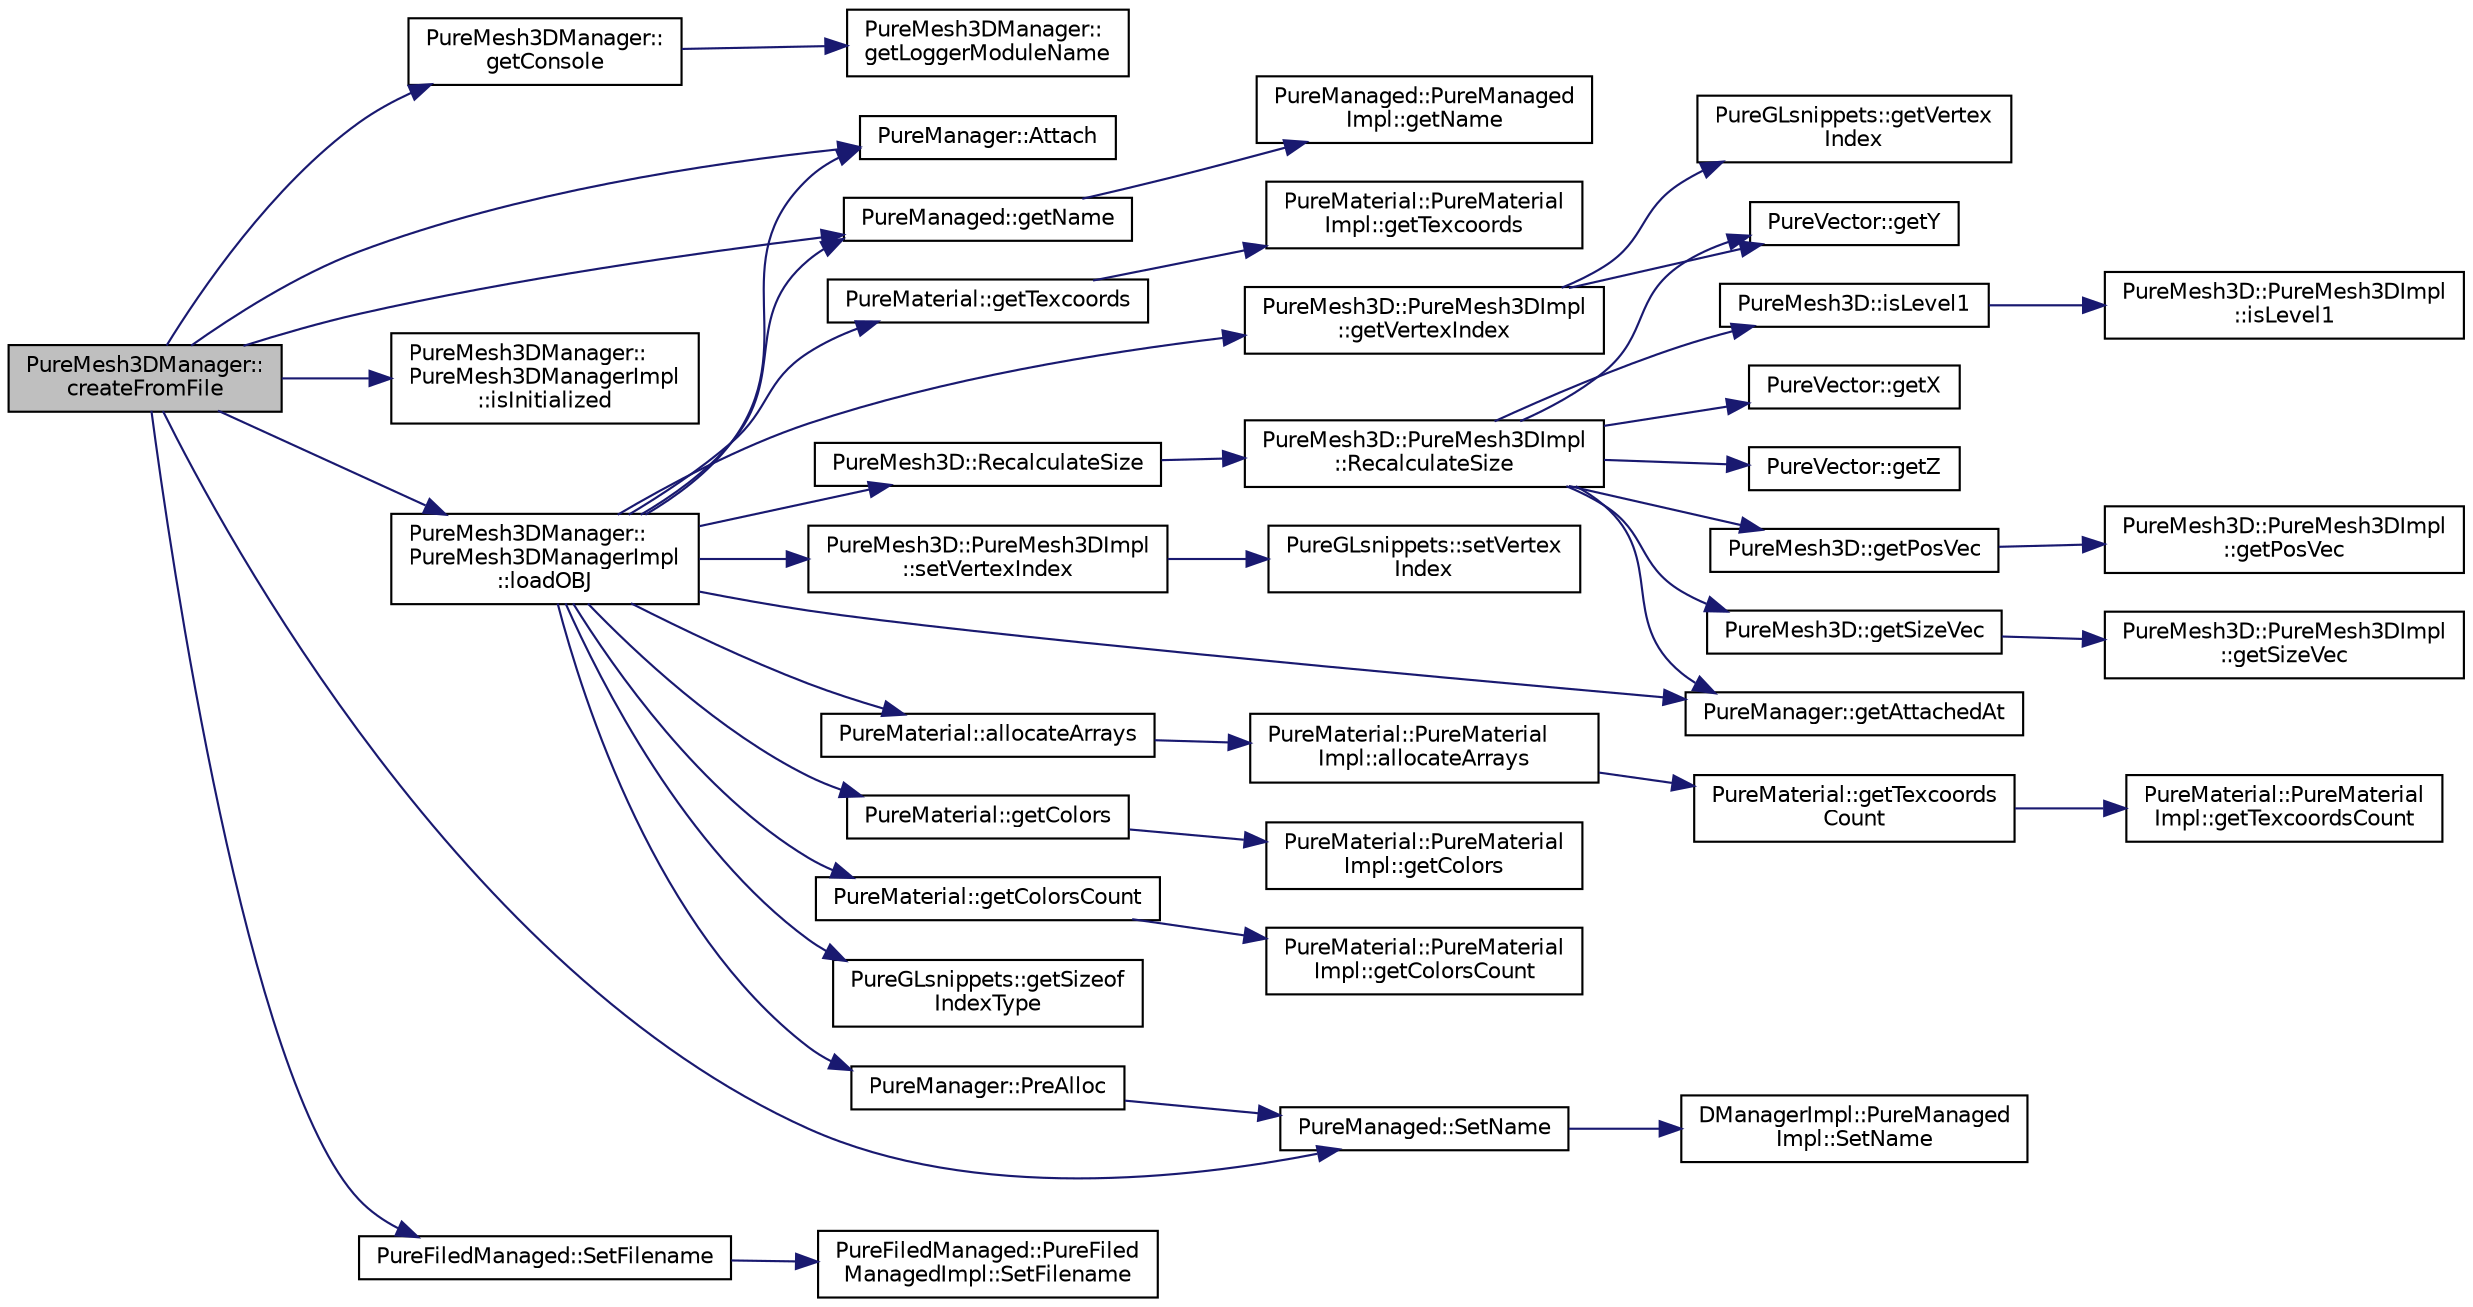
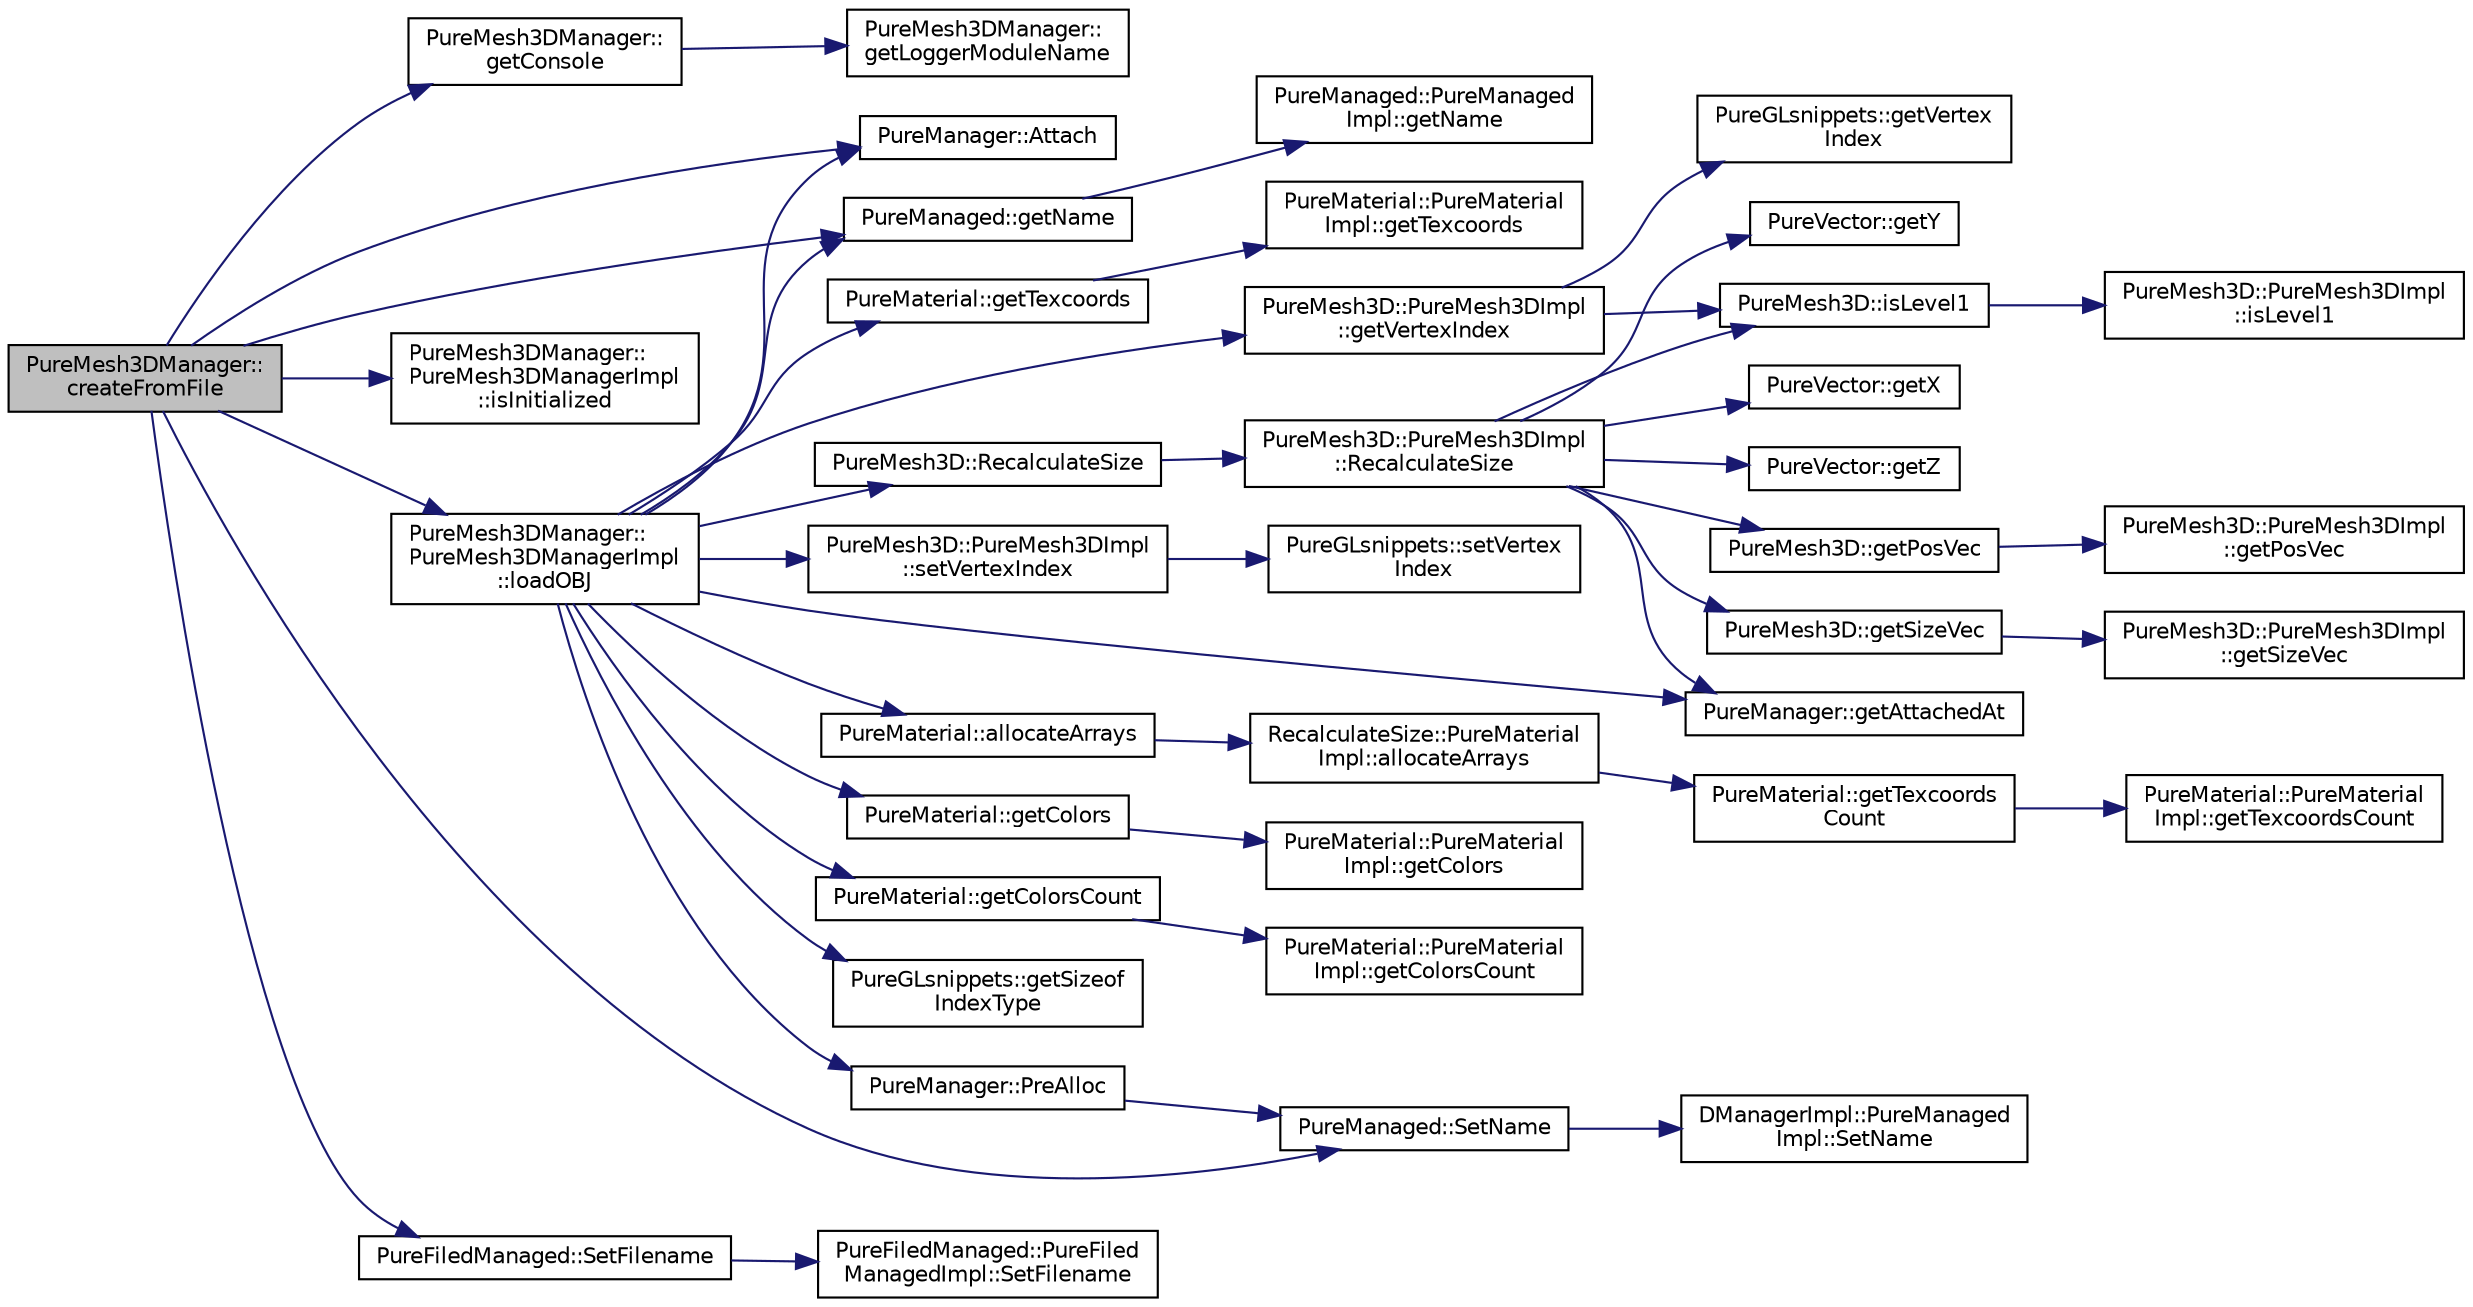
edge "PureMesh3D::PureMesh3DImpl ::getVertexIndex" -> "PureVector::getY": now "PureMesh3D::PureMesh3DImpl ::getVertexIndex" -> "PureMesh3D::isLevel1"
node "PureMaterial::PureMaterial Impl::allocateArrays": label "PureMaterial::PureMaterial Impl::allocateArrays" -> "RecalculateSize::PureMaterial Impl::allocateArrays"
